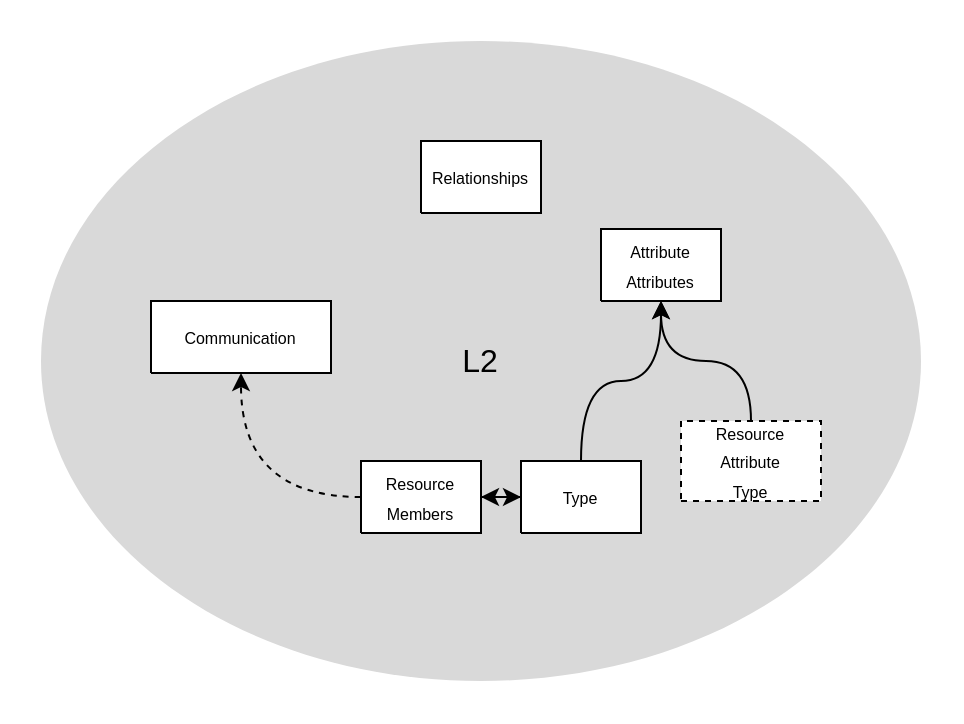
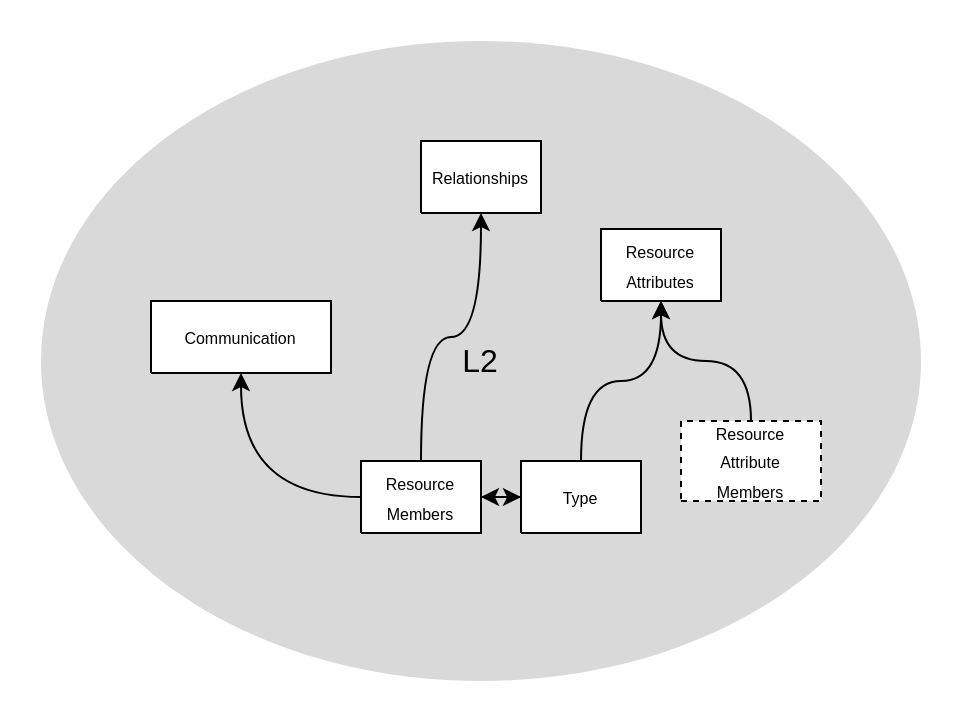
node "Attribute Attributes": label "Attribute Attributes" -> "Resource Attributes"
edge "Resource Members" -> "Relationships": added
node "Resource Attribute Type": label "Resource Attribute Type" -> "Resource Attribute Members"
edge "Resource Members" -> "Communication": style dashed -> solid
